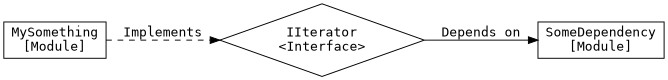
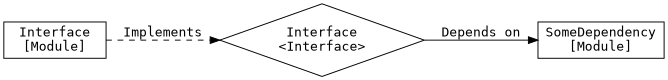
node "MySomething [Module]": label "MySomething [Module]" -> "Interface [Module]"
node "IIterator <Interface>": label "IIterator <Interface>" -> "Interface <Interface>"
